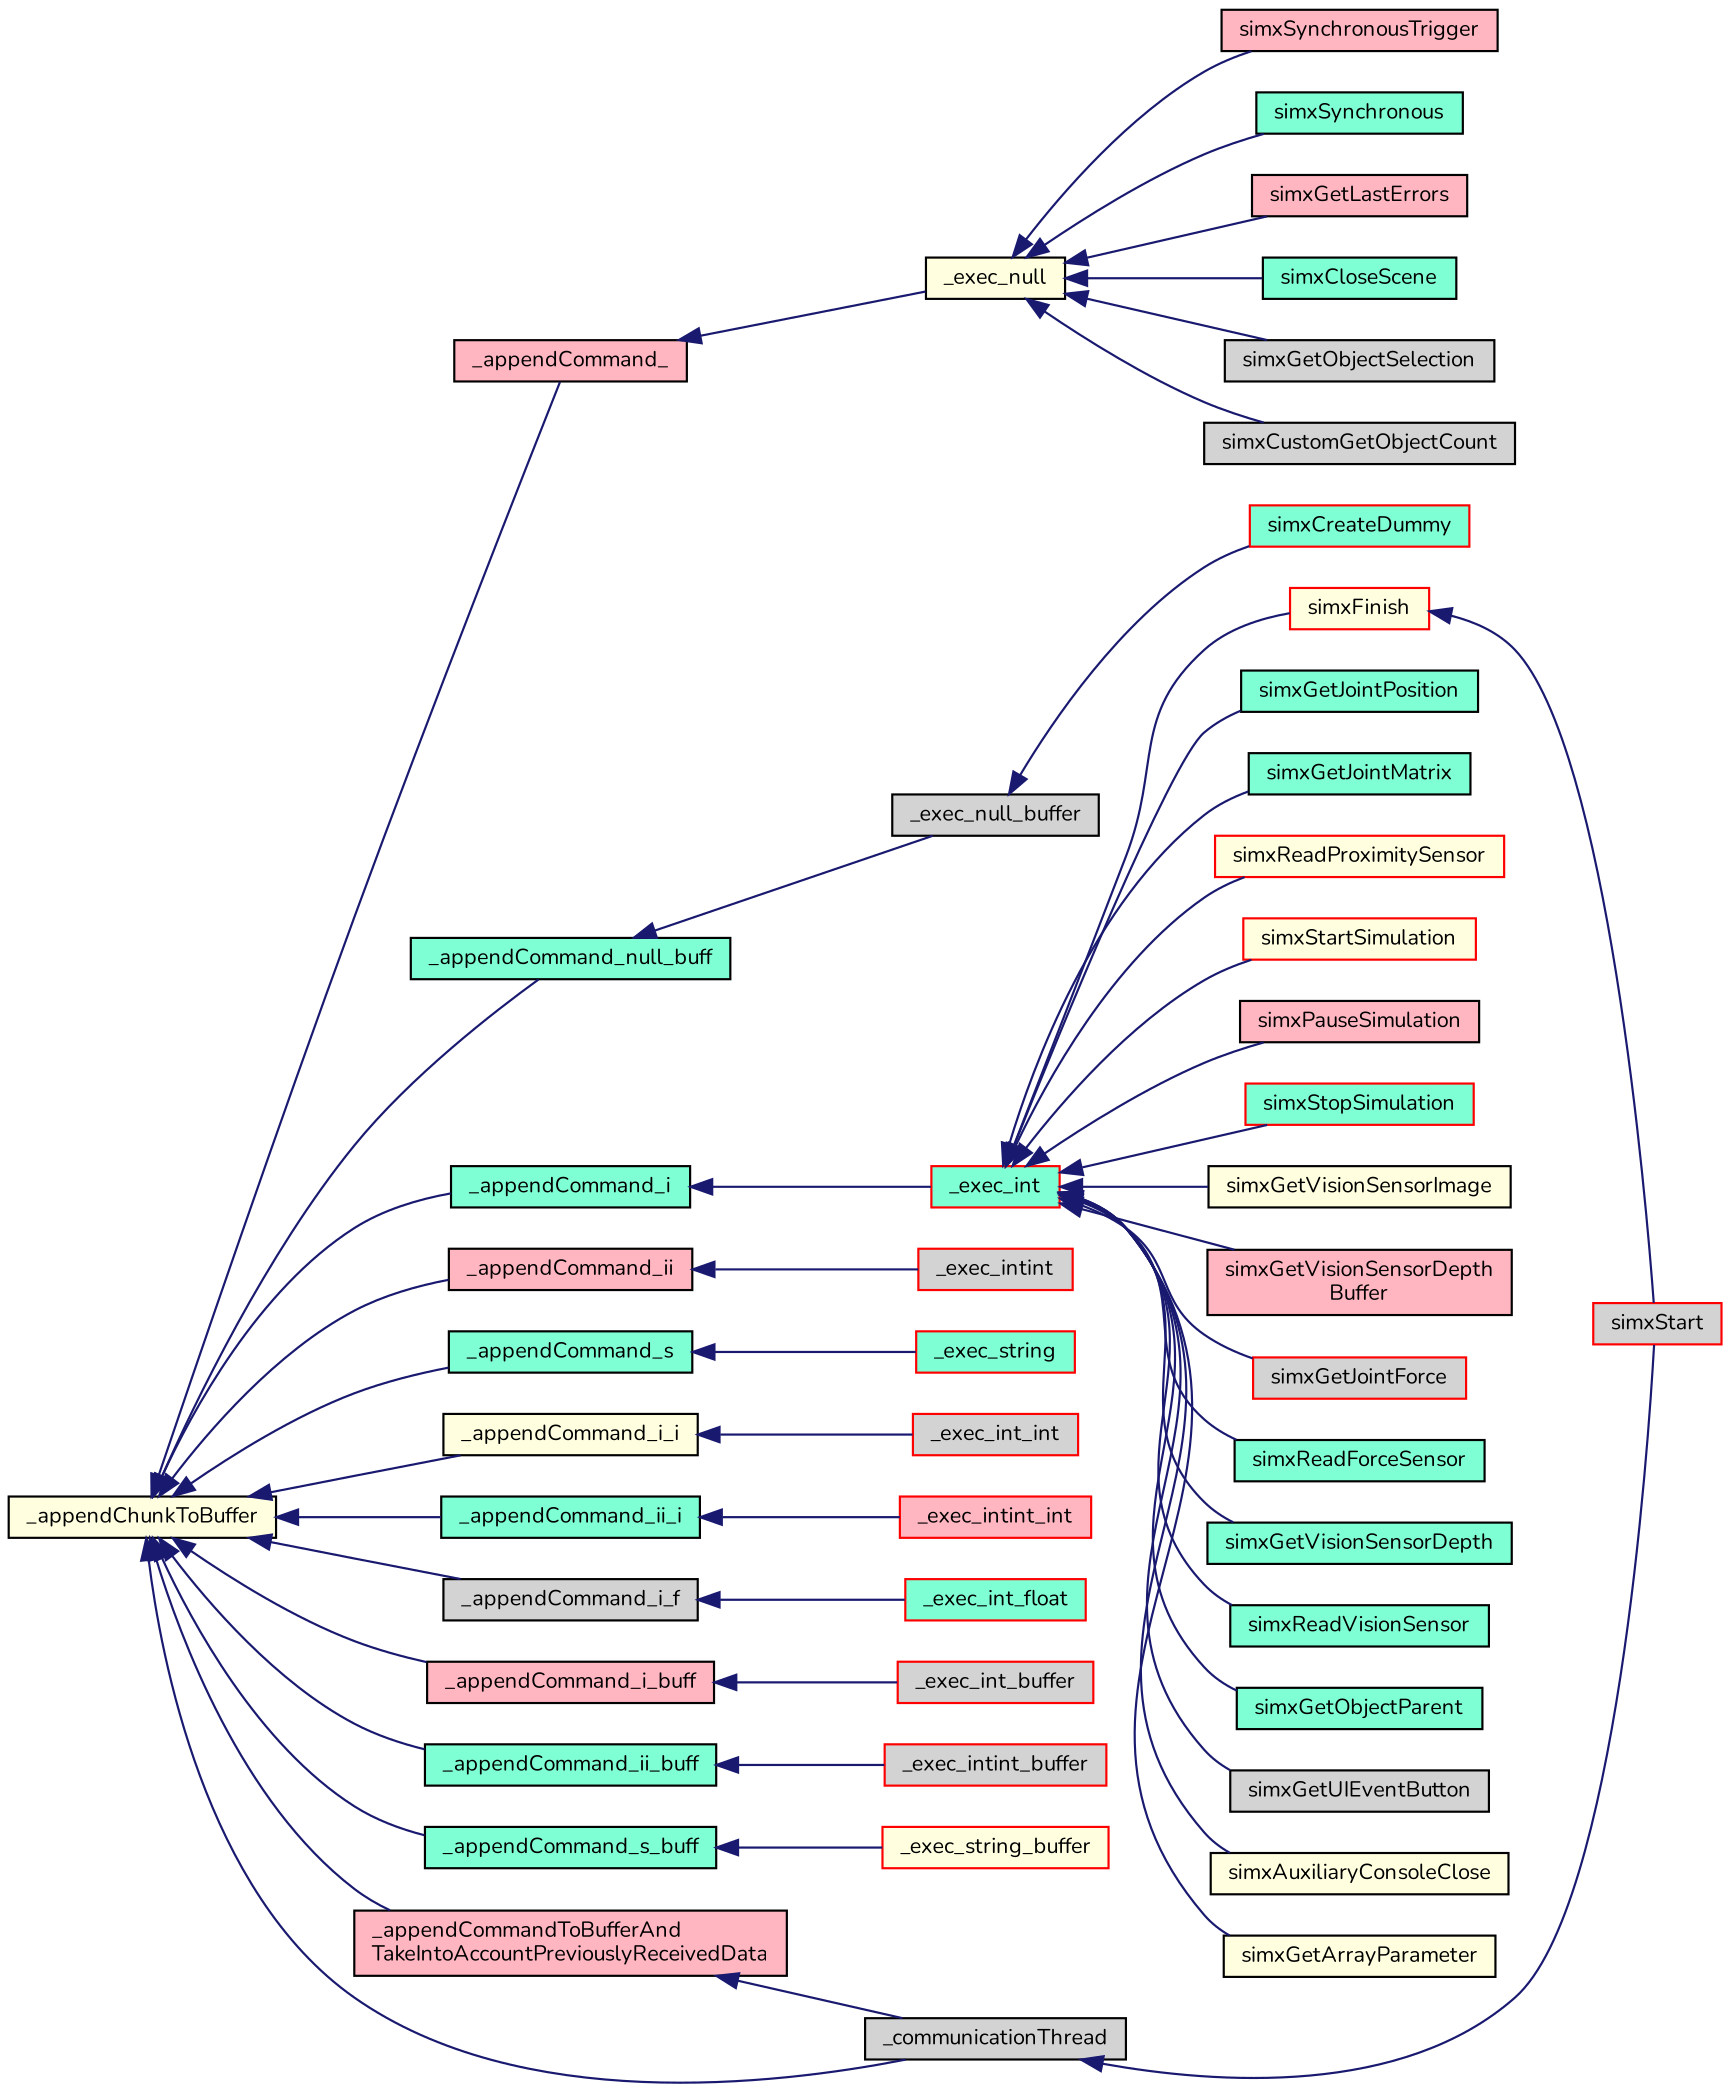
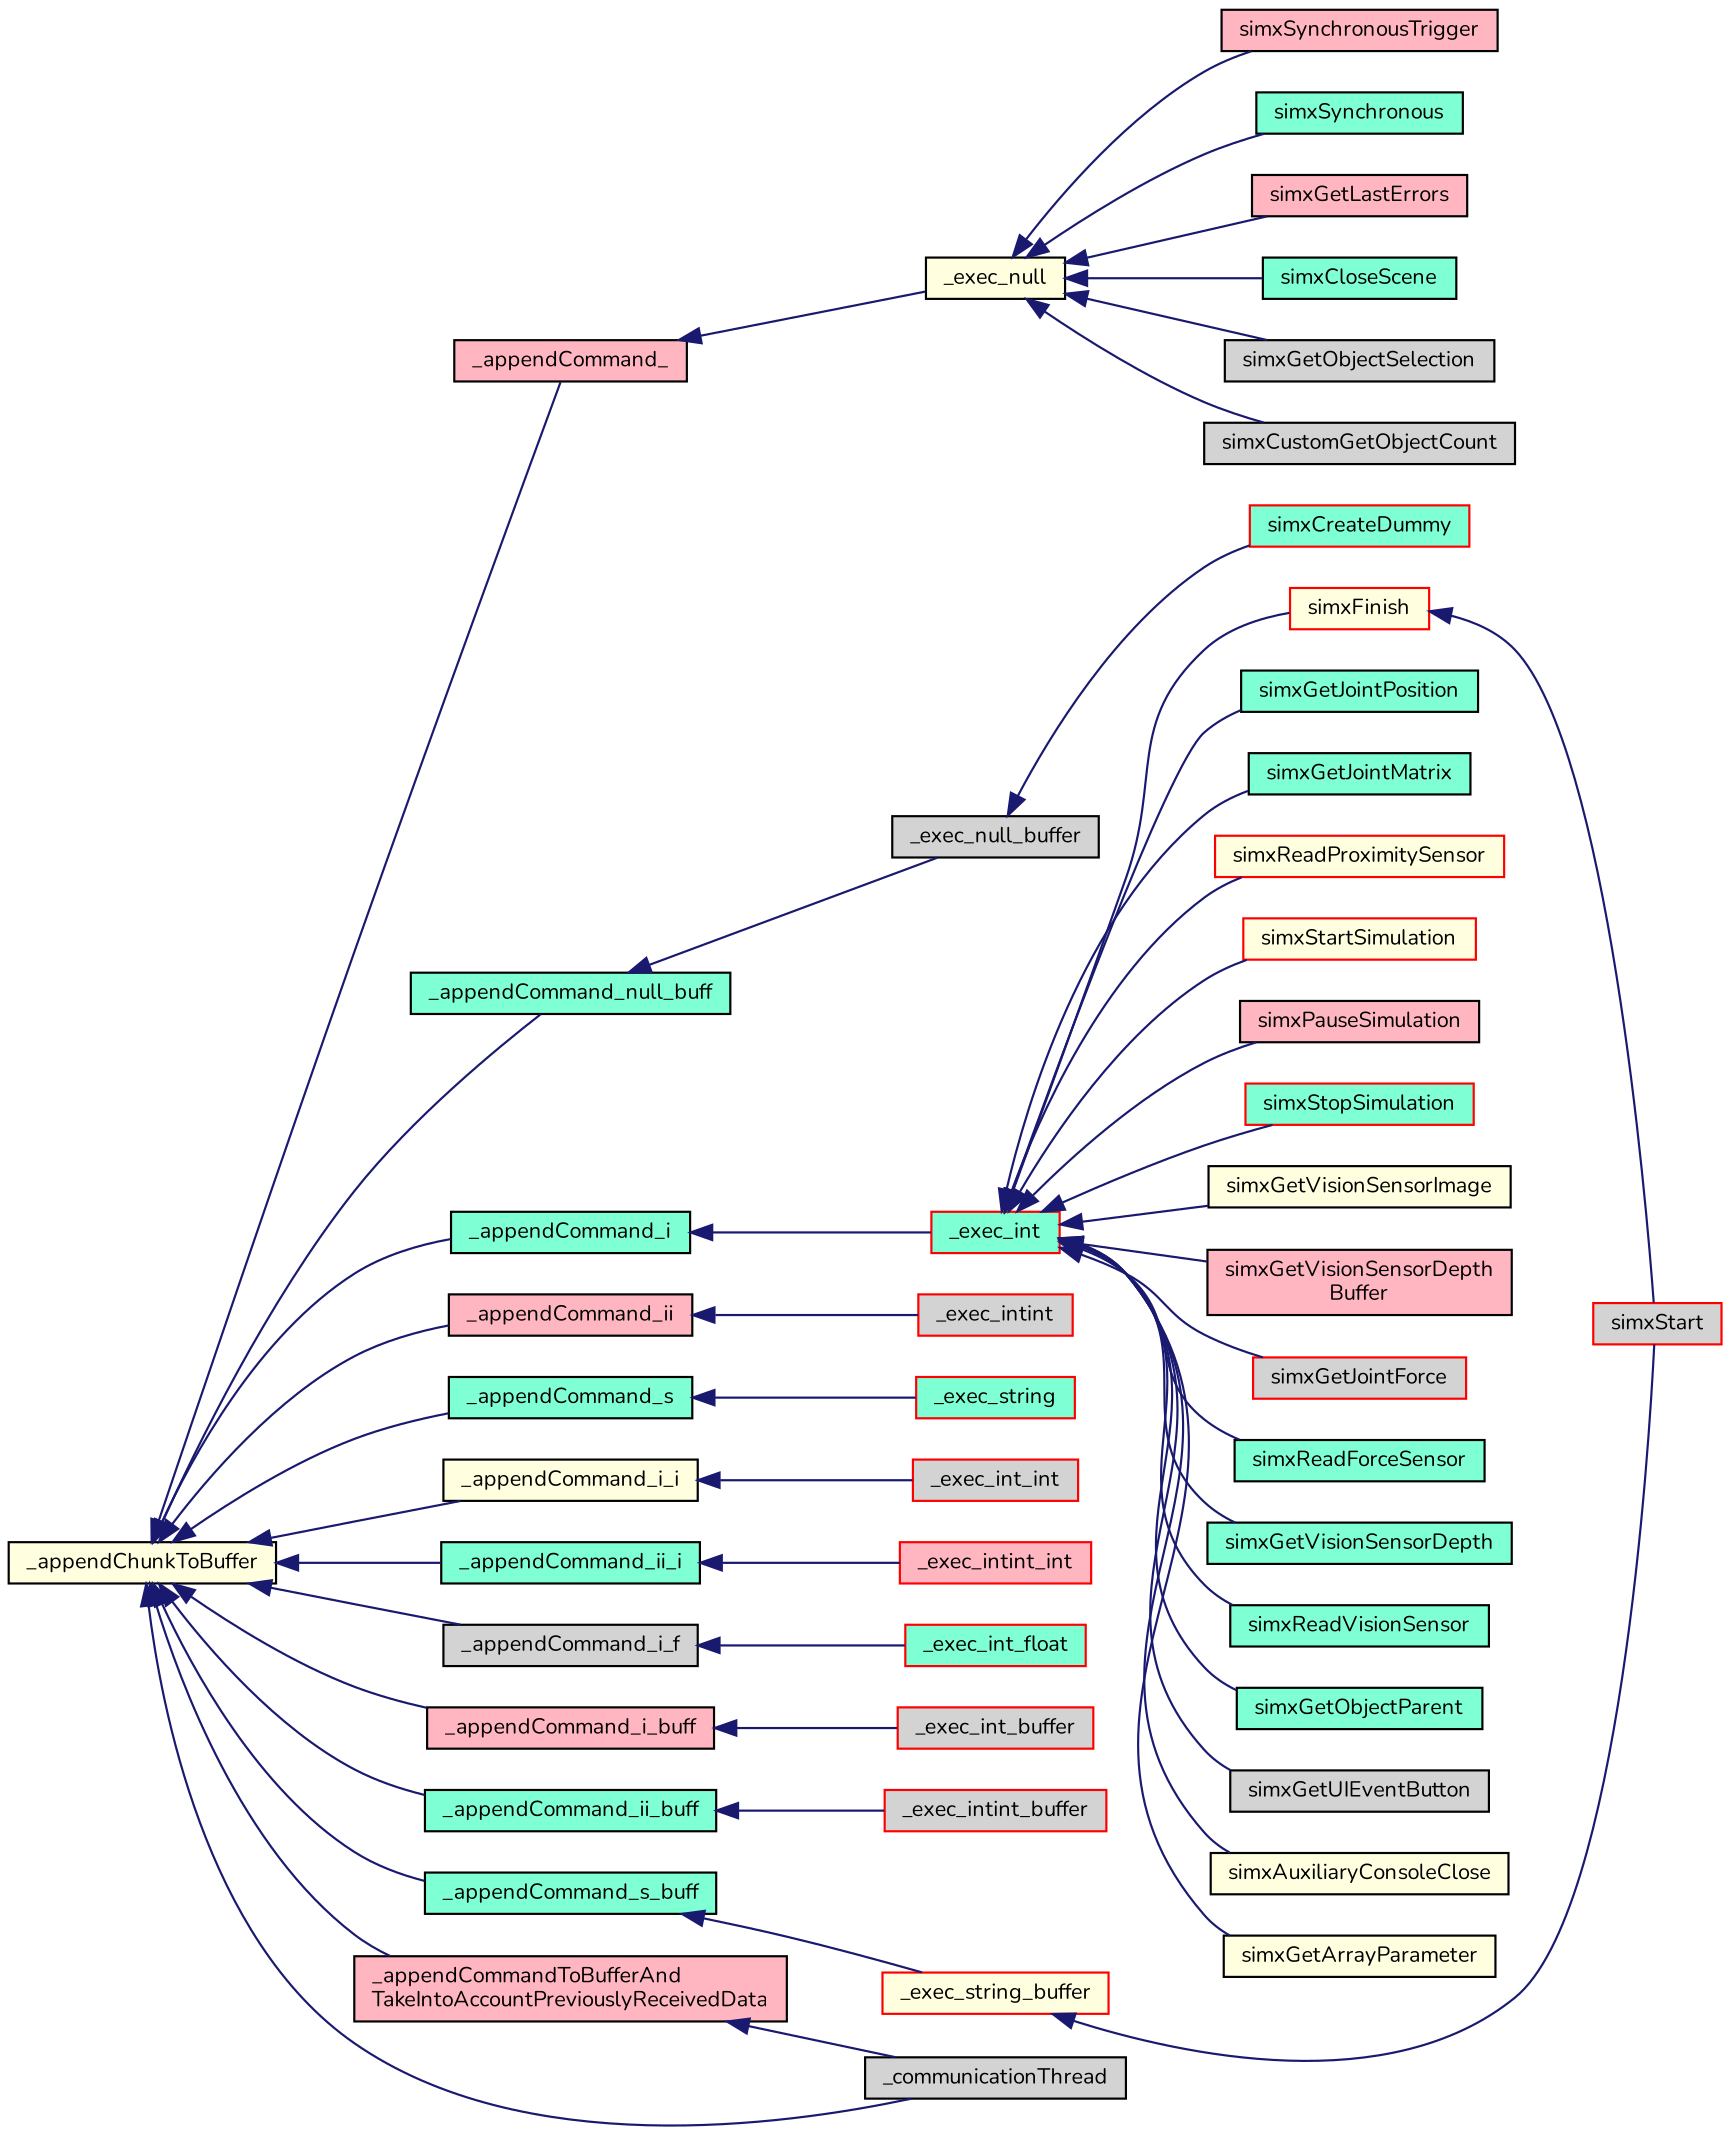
edge "simxStart" -> "_communicationThread": now "simxStart" -> "_exec_string_buffer"
